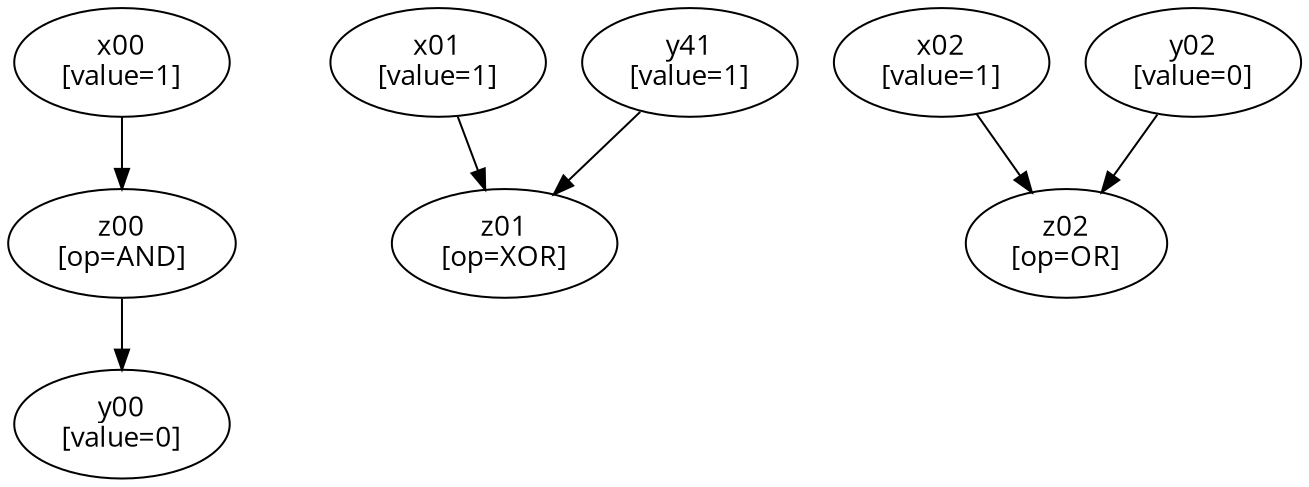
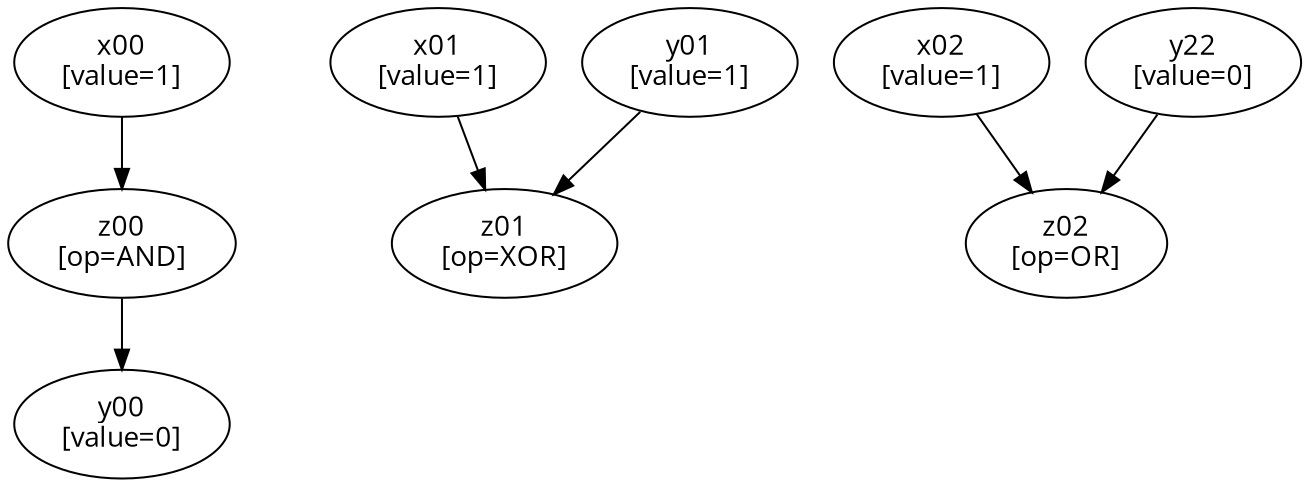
node "y41 [value=1]": label "y41 [value=1]" -> "y01 [value=1]"
node "y02 [value=0]": label "y02 [value=0]" -> "y22 [value=0]"
